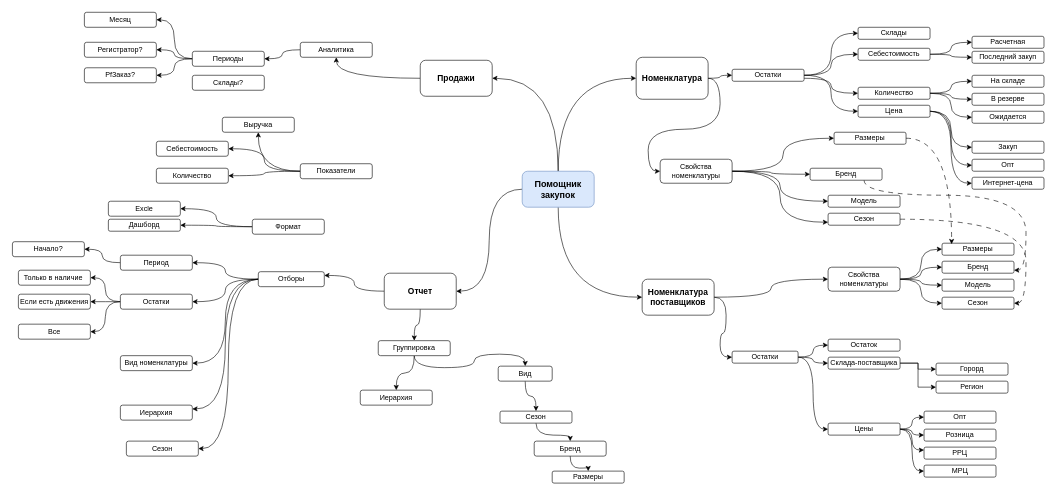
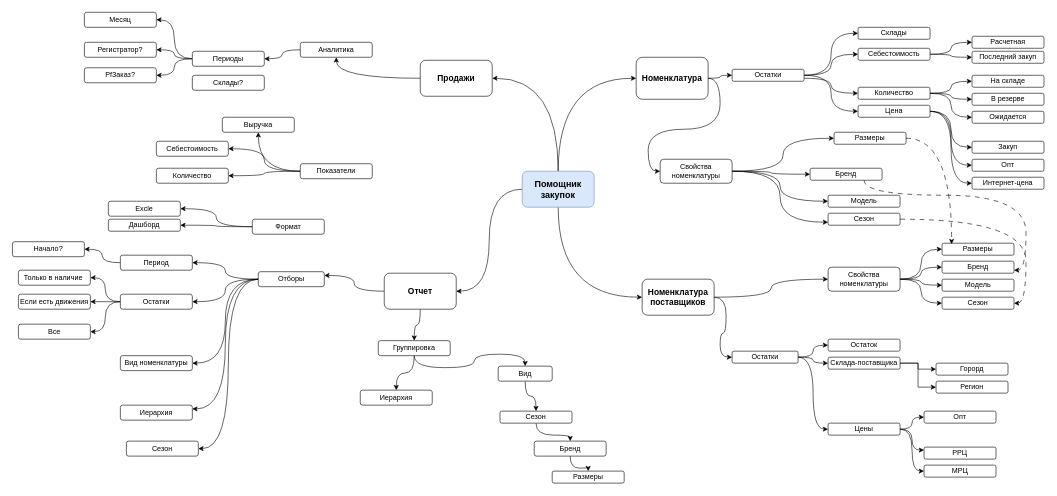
edge "Цены" -> "Розница": removed
node "Розница": removed
